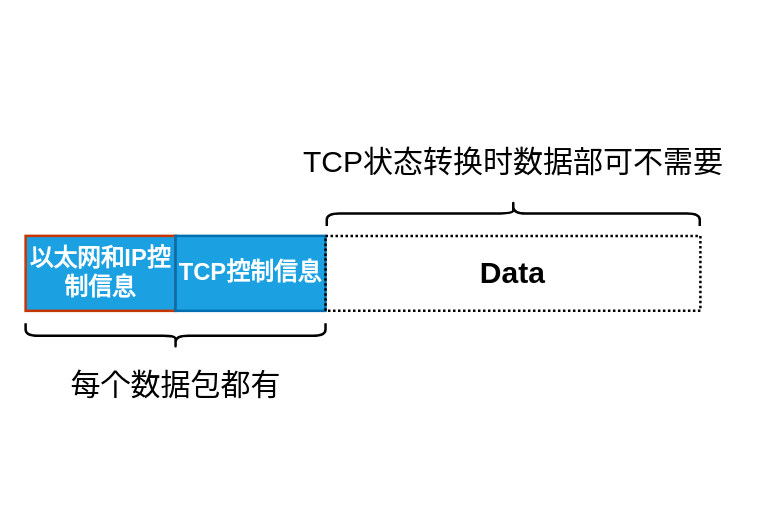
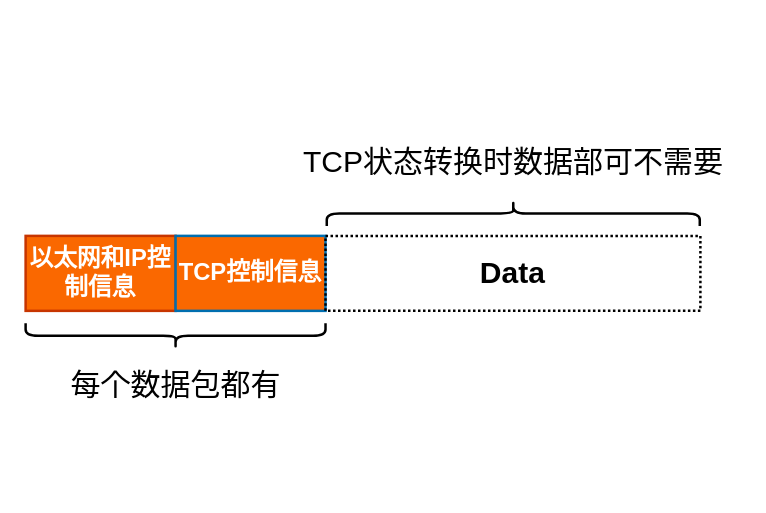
node "以太网和IP控制信息": fillcolor #1ba1e2 -> #fa6800
node "TCP控制信息": fillcolor #1ba1e2 -> #fa6800
